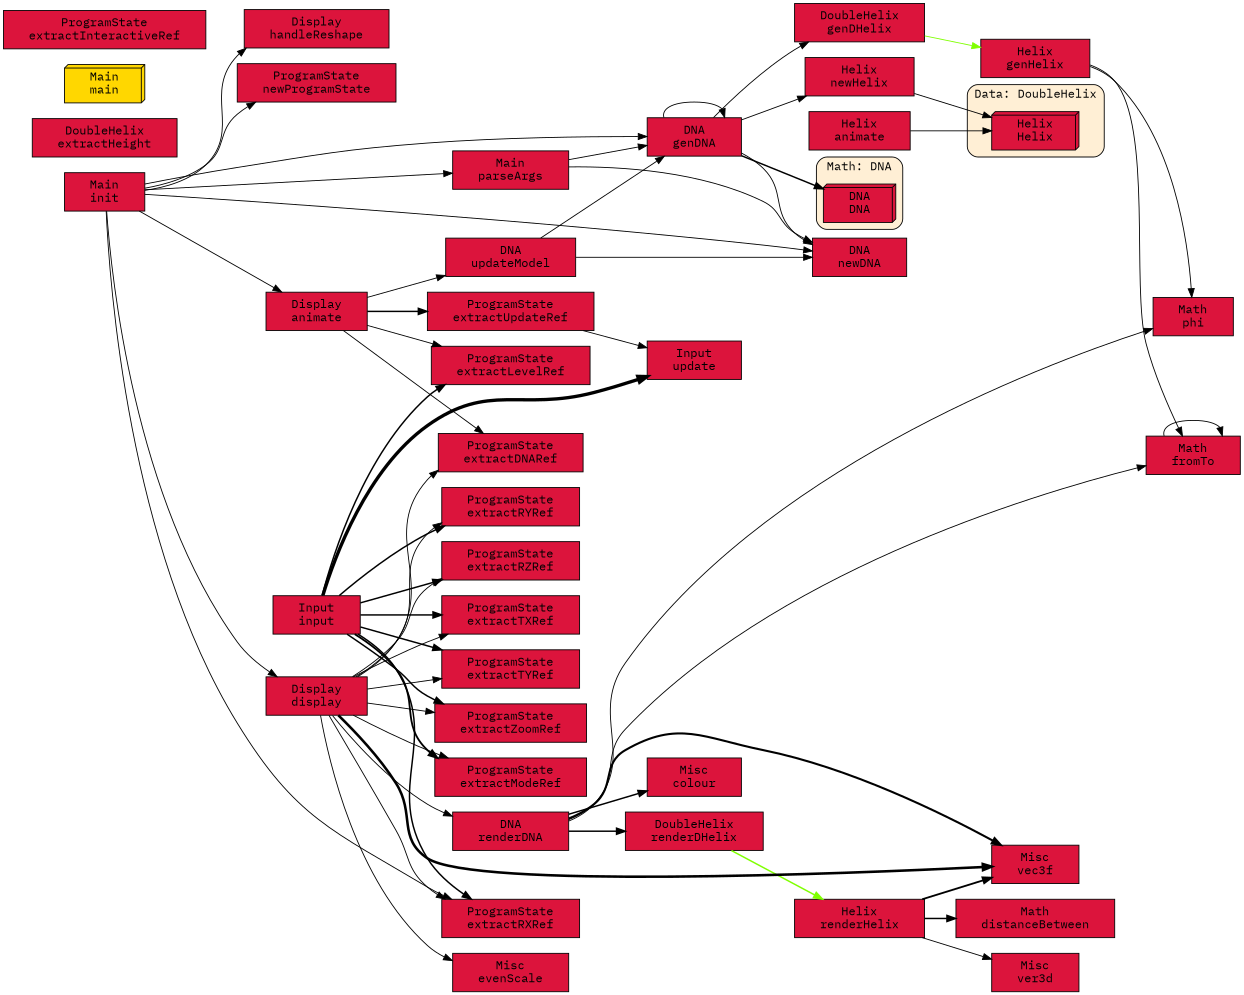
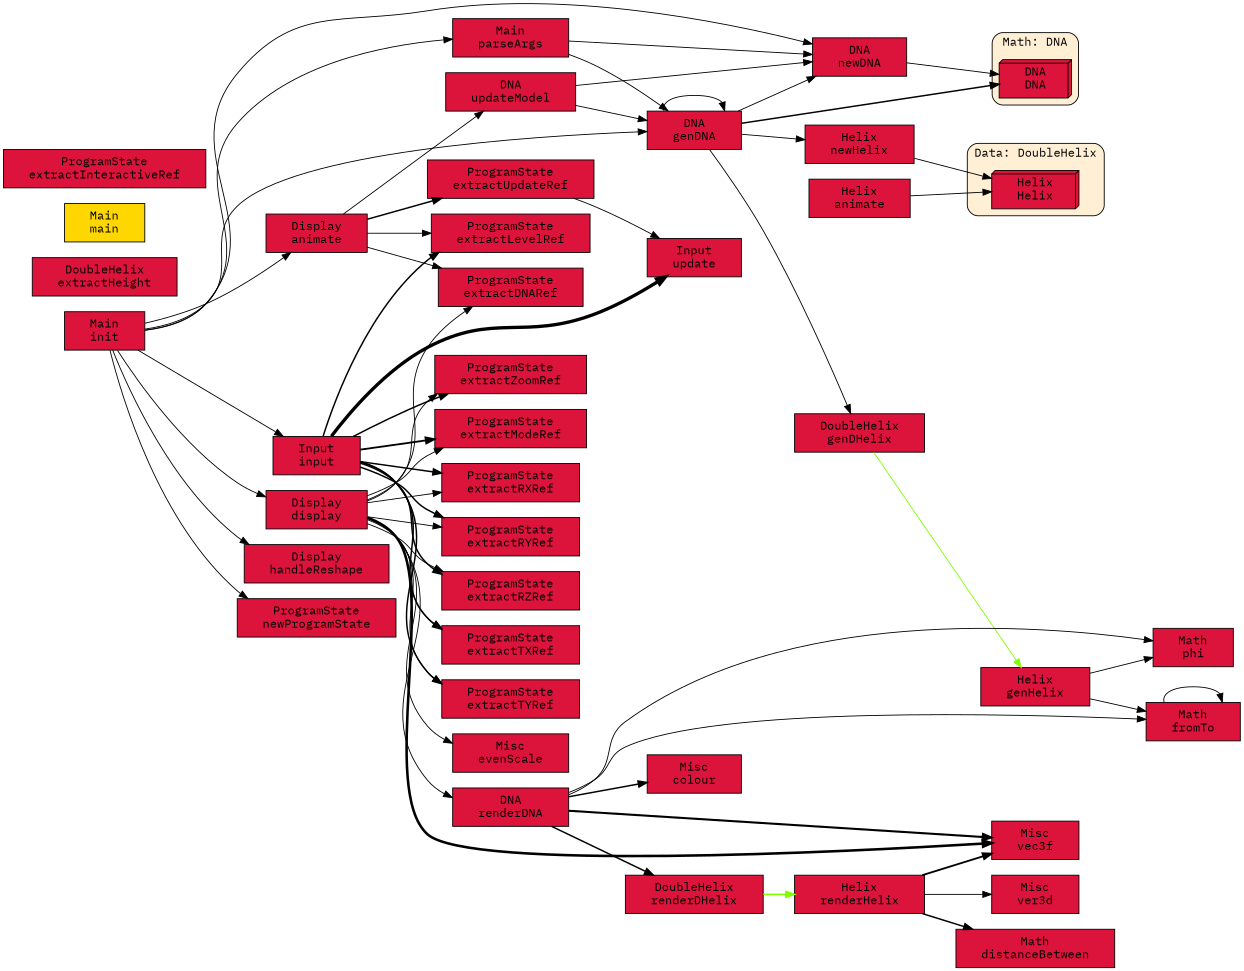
edge "DNA newDNA" -> "DNA DNA": added
node "Main main": shape box3d -> box
edge "Main init" -> "ProgramState extractRXRef": now "Main init" -> "Input input"
